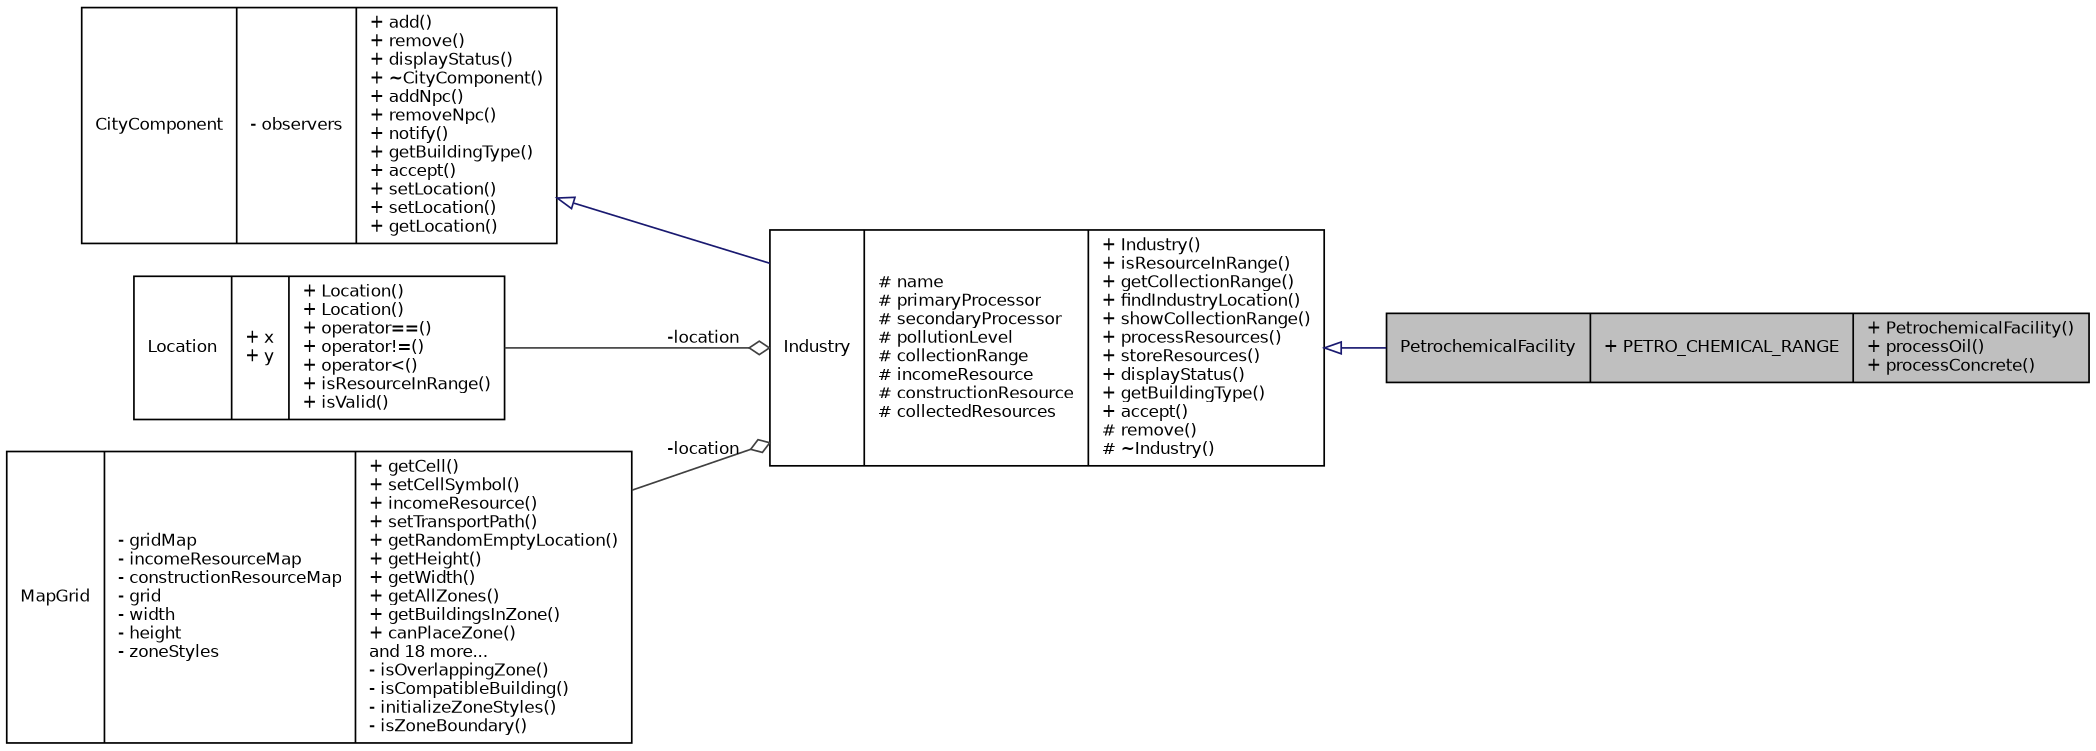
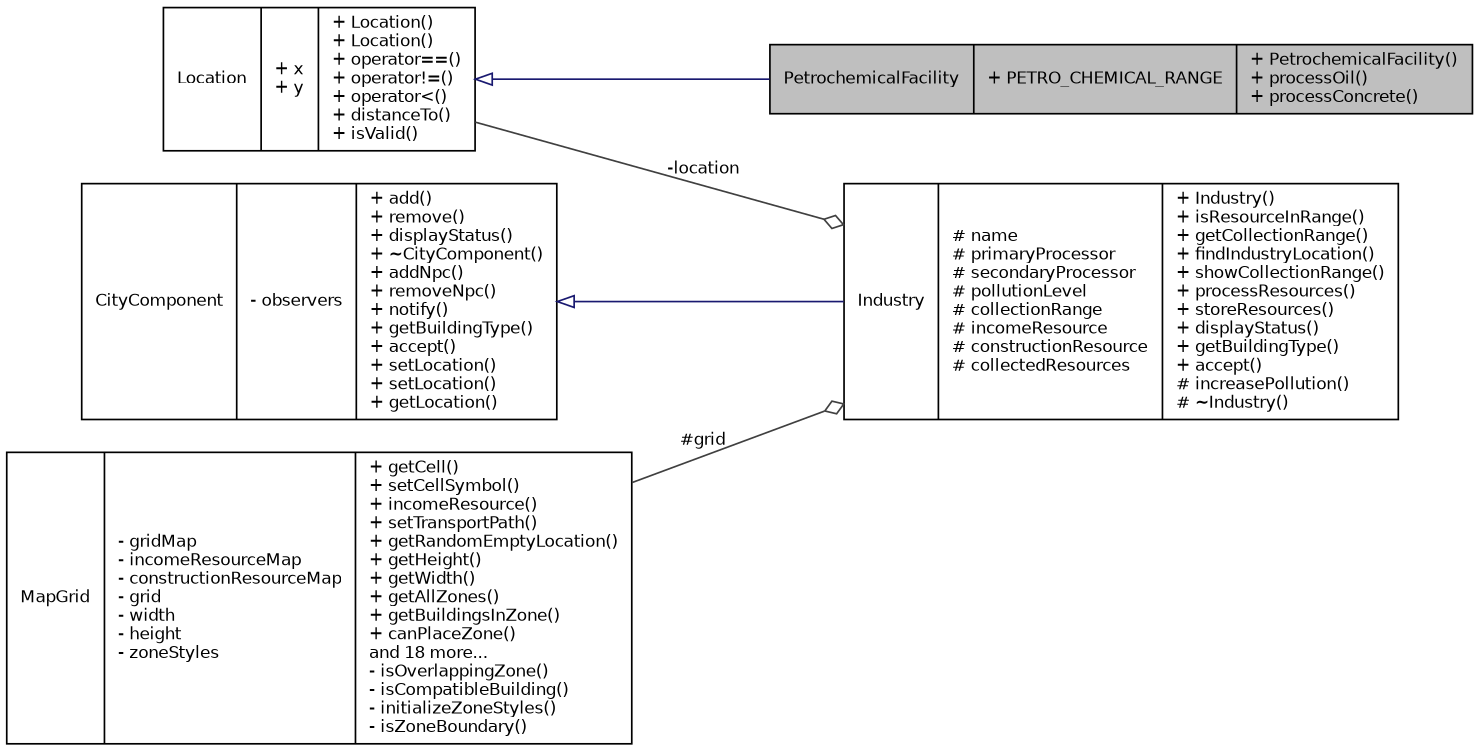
edge "PetrochemicalFacility" -> "Industry": now "PetrochemicalFacility" -> "Location"
node "Location": text "+ isResourceInRange()" -> "+ distanceTo()"
node "Industry": text "# remove()" -> "# increasePollution()"
edge "MapGrid" -> "Industry": label " -location" -> " #grid"
